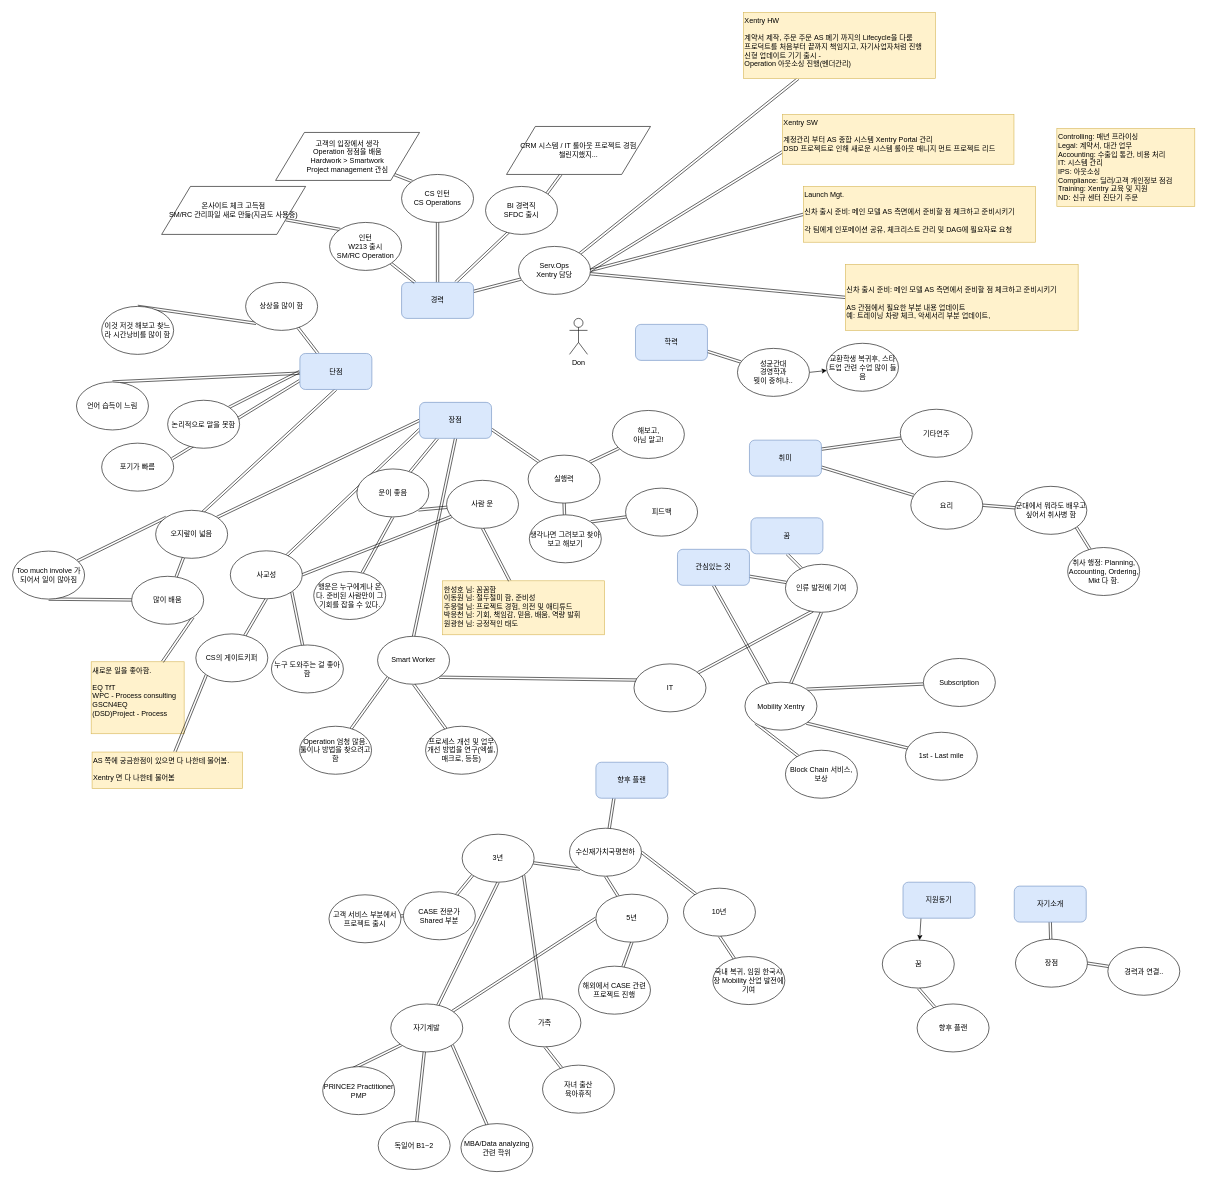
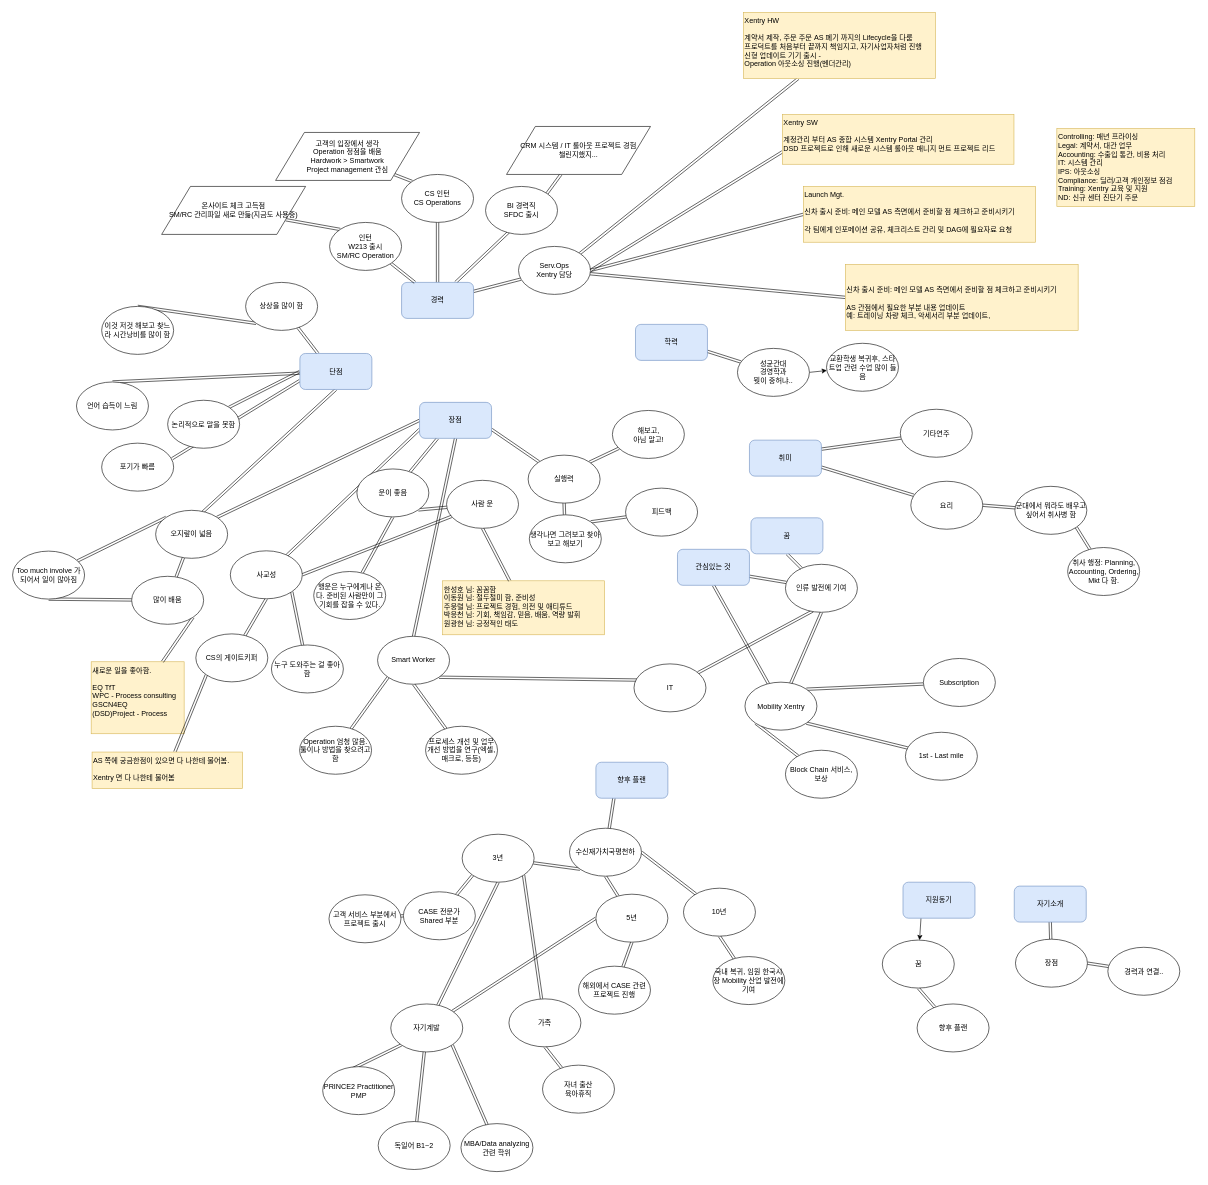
node "Don": removed
